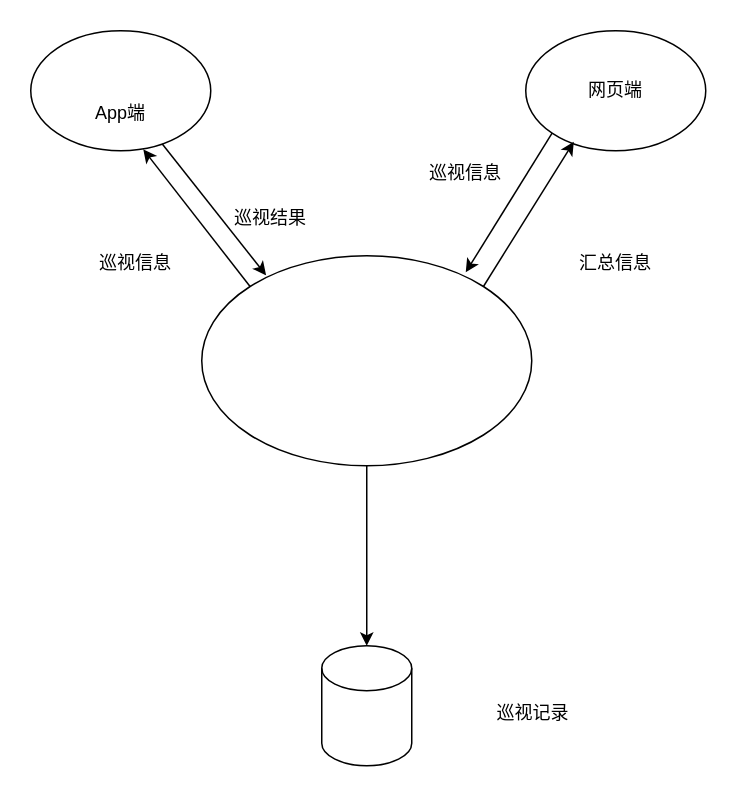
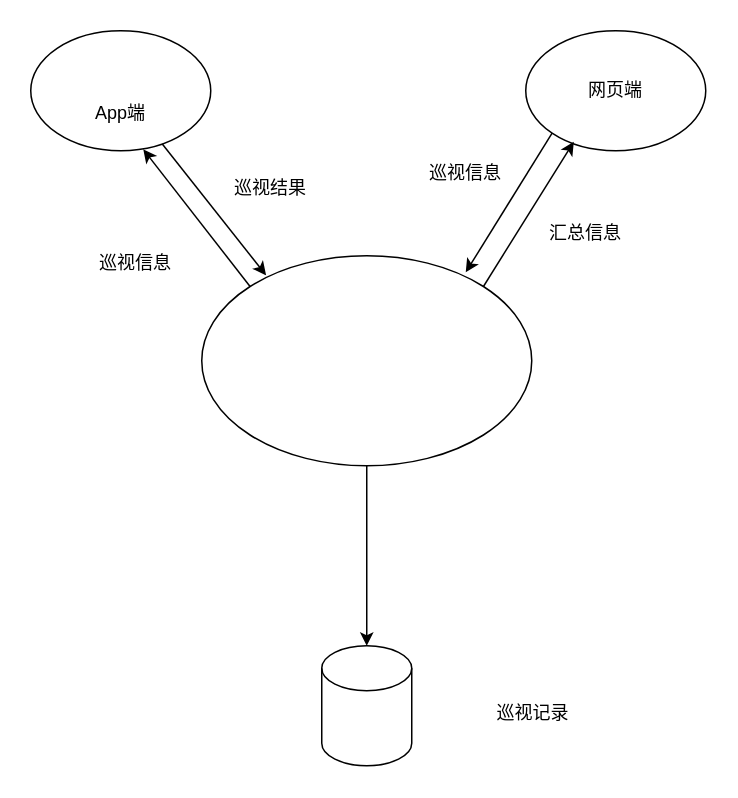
node "巡视结果": moved (271, 218) -> (271, 188)
node "汇总信息": moved (616, 263) -> (586, 233)
